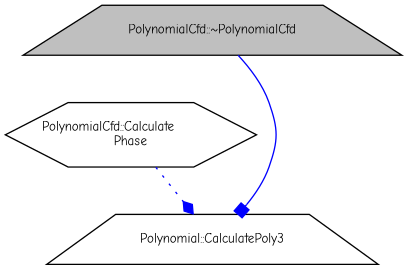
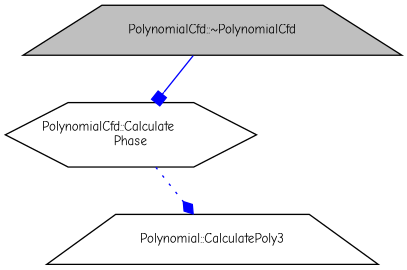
edge "PolynomialCfd::~PolynomialCfd" -> "Polynomial::CalculatePoly3": now "PolynomialCfd::~PolynomialCfd" -> "PolynomialCfd::Calculate Phase"
